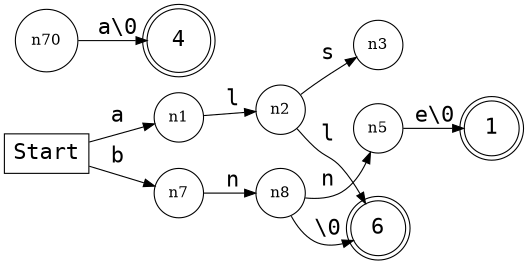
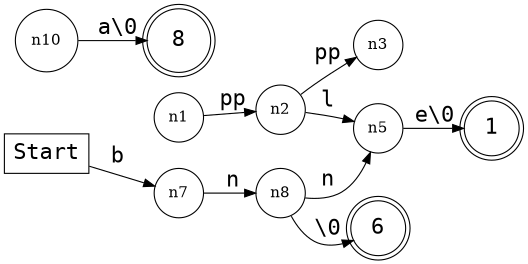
node "n70": label "n70" -> "n10"
node "4": label "4" -> "8"
edge "n2" -> "n3": label "s" -> "pp"
edge "n1" -> "n2": label "l" -> "pp"
edge "Start" -> "n1": removed, label "a"
edge "n2" -> "6": now "n2" -> "n5"
